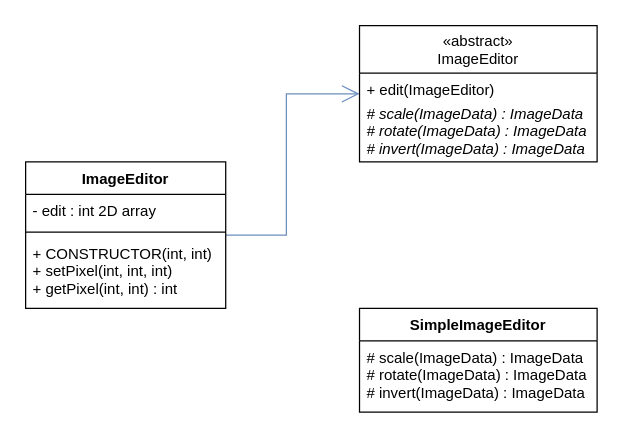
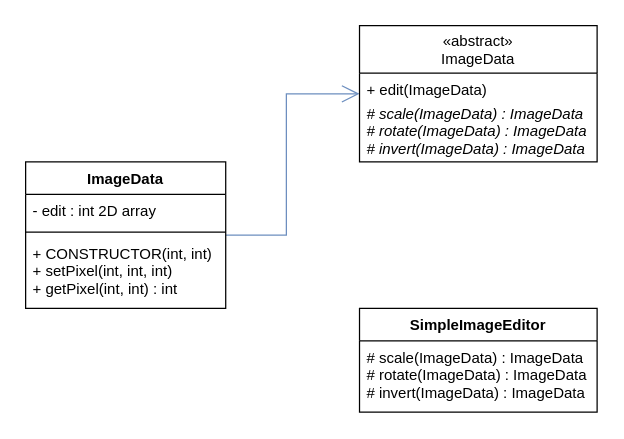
node "«abstract» ImageEditor": label "«abstract» ImageEditor" -> "«abstract» ImageData"
node "+ edit(ImageEditor)": label "+ edit(ImageEditor)" -> "+ edit(ImageData)"
node "ImageEditor": label "ImageEditor" -> "ImageData"
